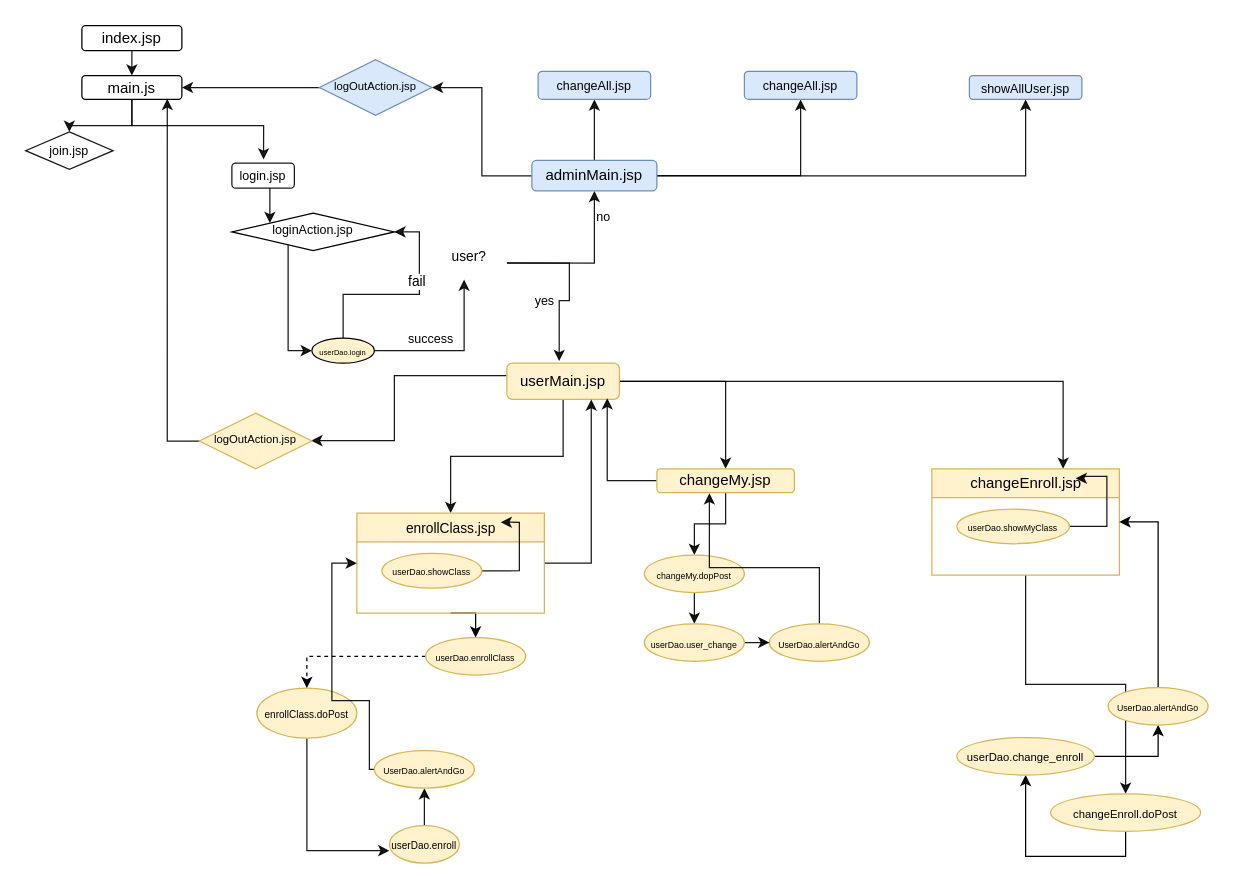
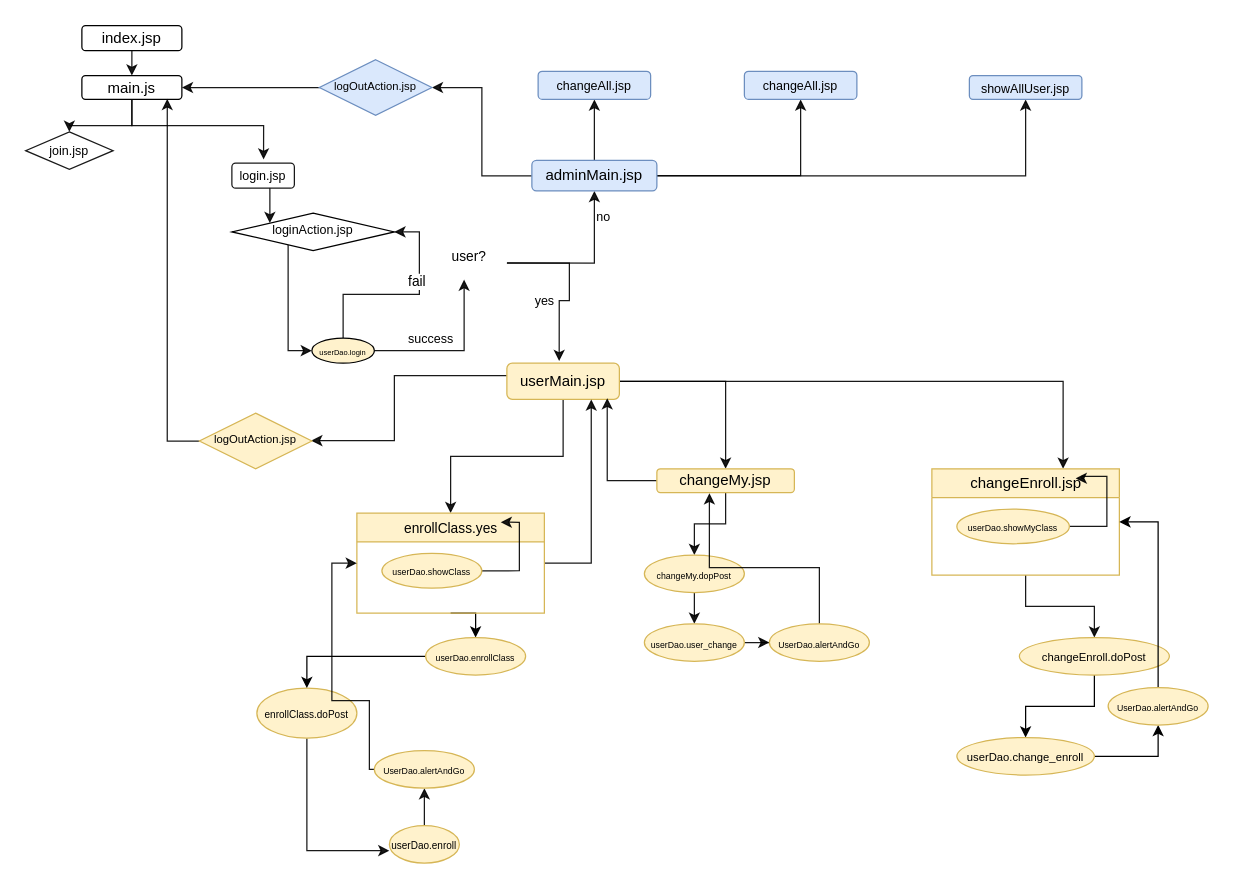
node "enrollClass.jsp": label "enrollClass.jsp" -> "enrollClass.yes"
edge "userDao.enrollClass" -> "enrollClass.doPost": style dashed -> solid
node "changeEnroll.doPost": moved (1126, 813) -> (1094, 656)
